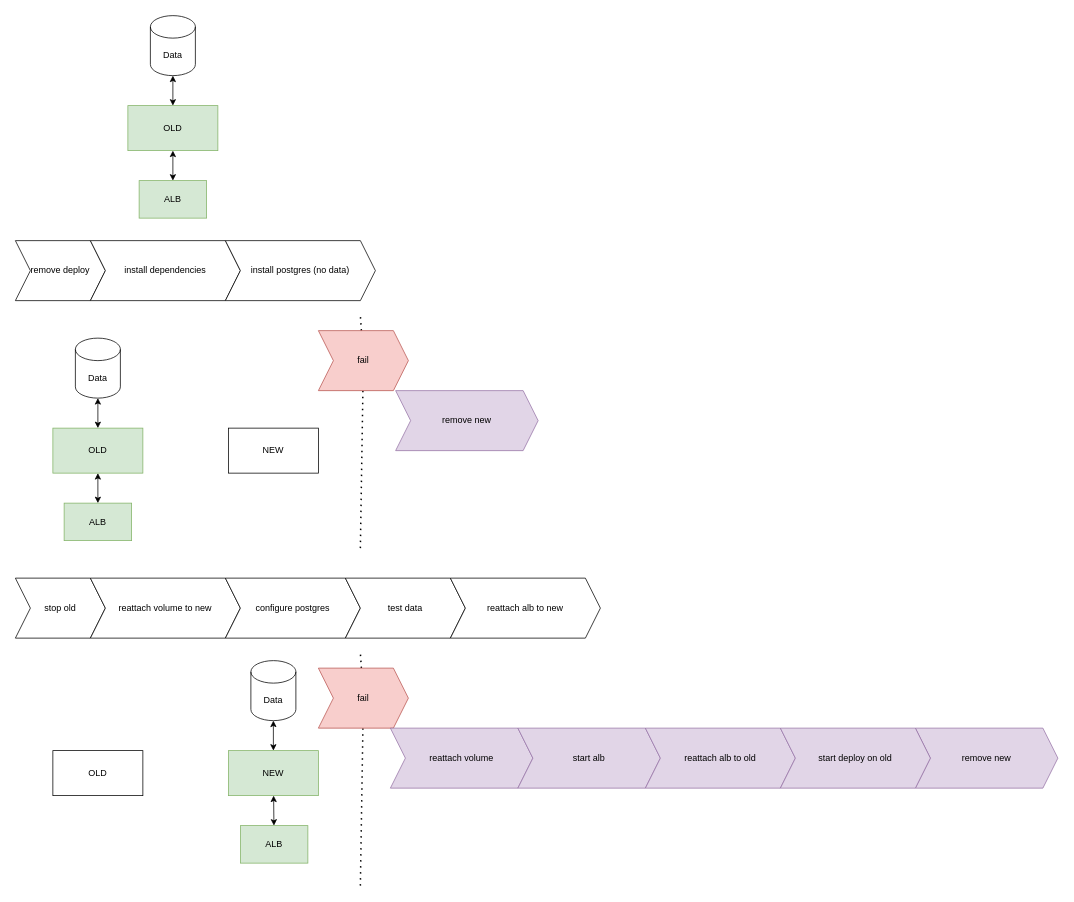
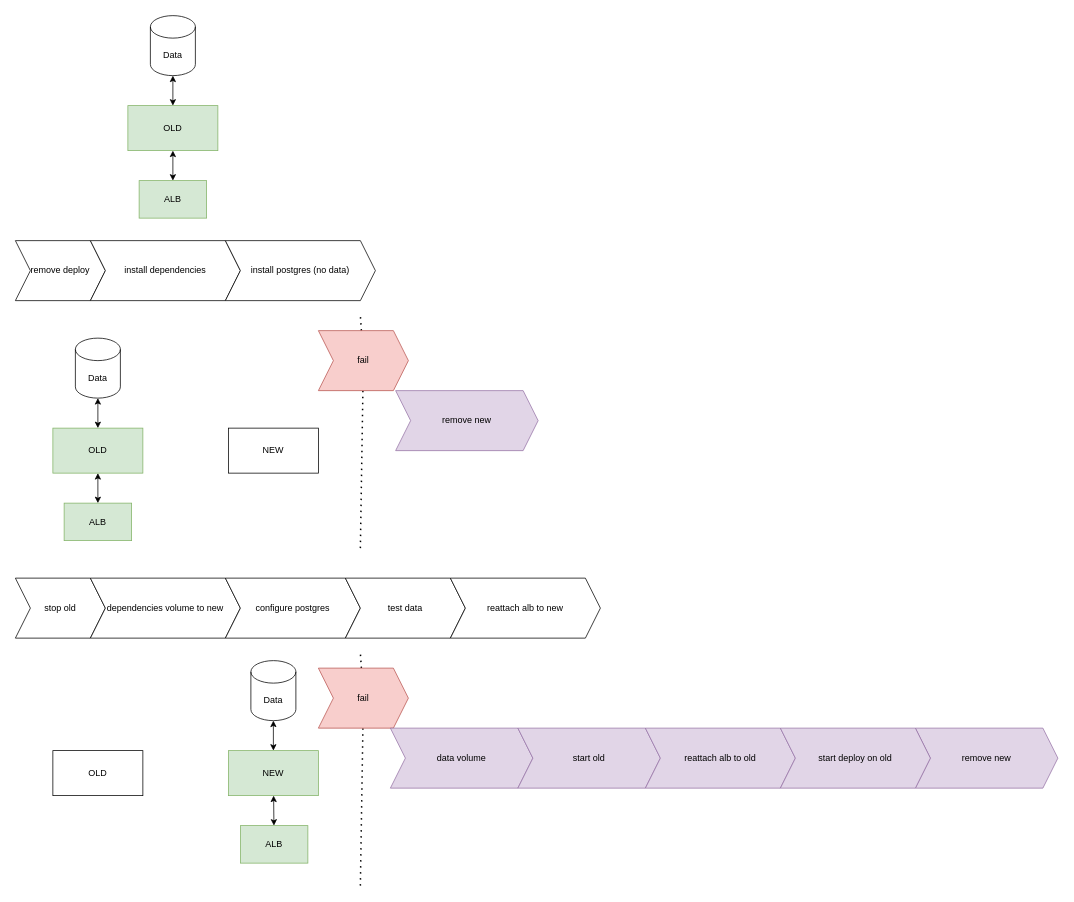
node "reattach volume to new": label "reattach volume to new" -> "dependencies volume to new"
node "reattach volume": label "reattach volume" -> "data volume"
node "start alb": label "start alb" -> "start old"
